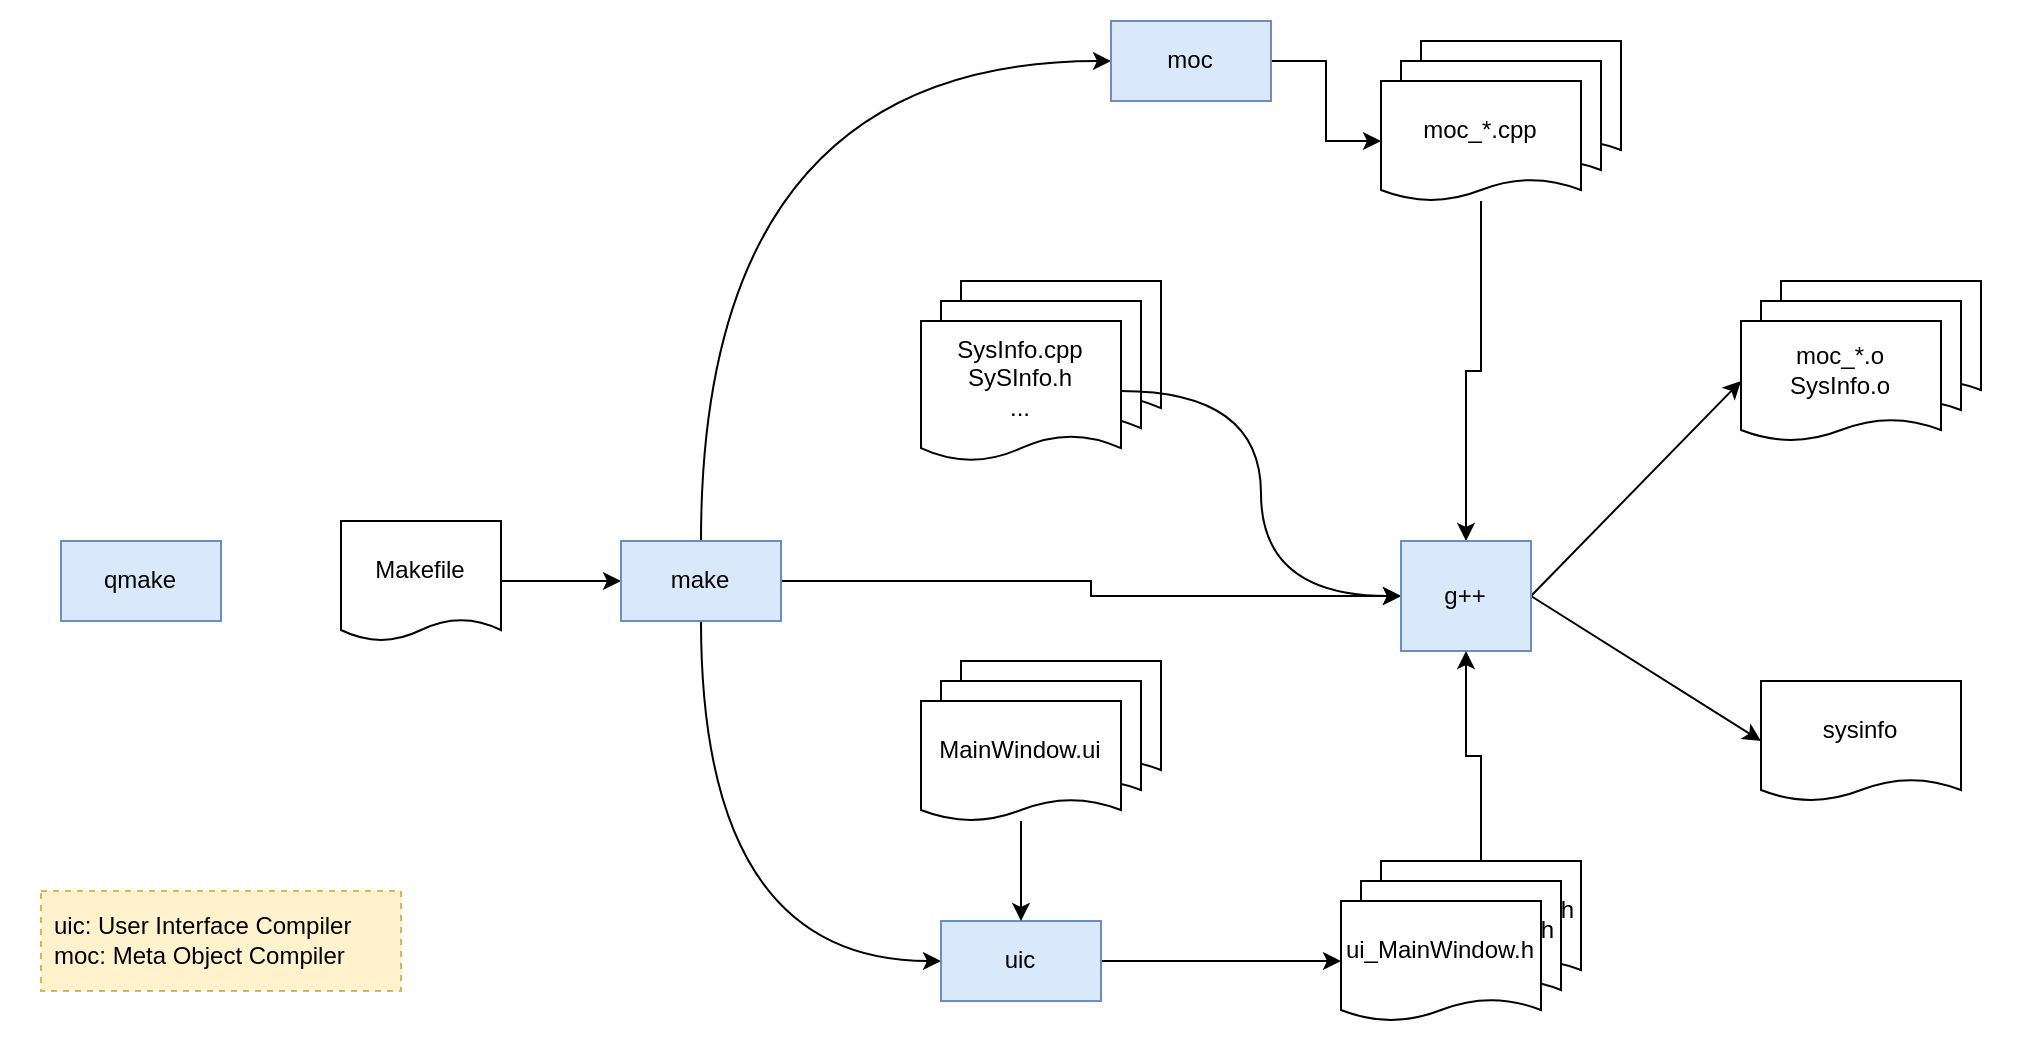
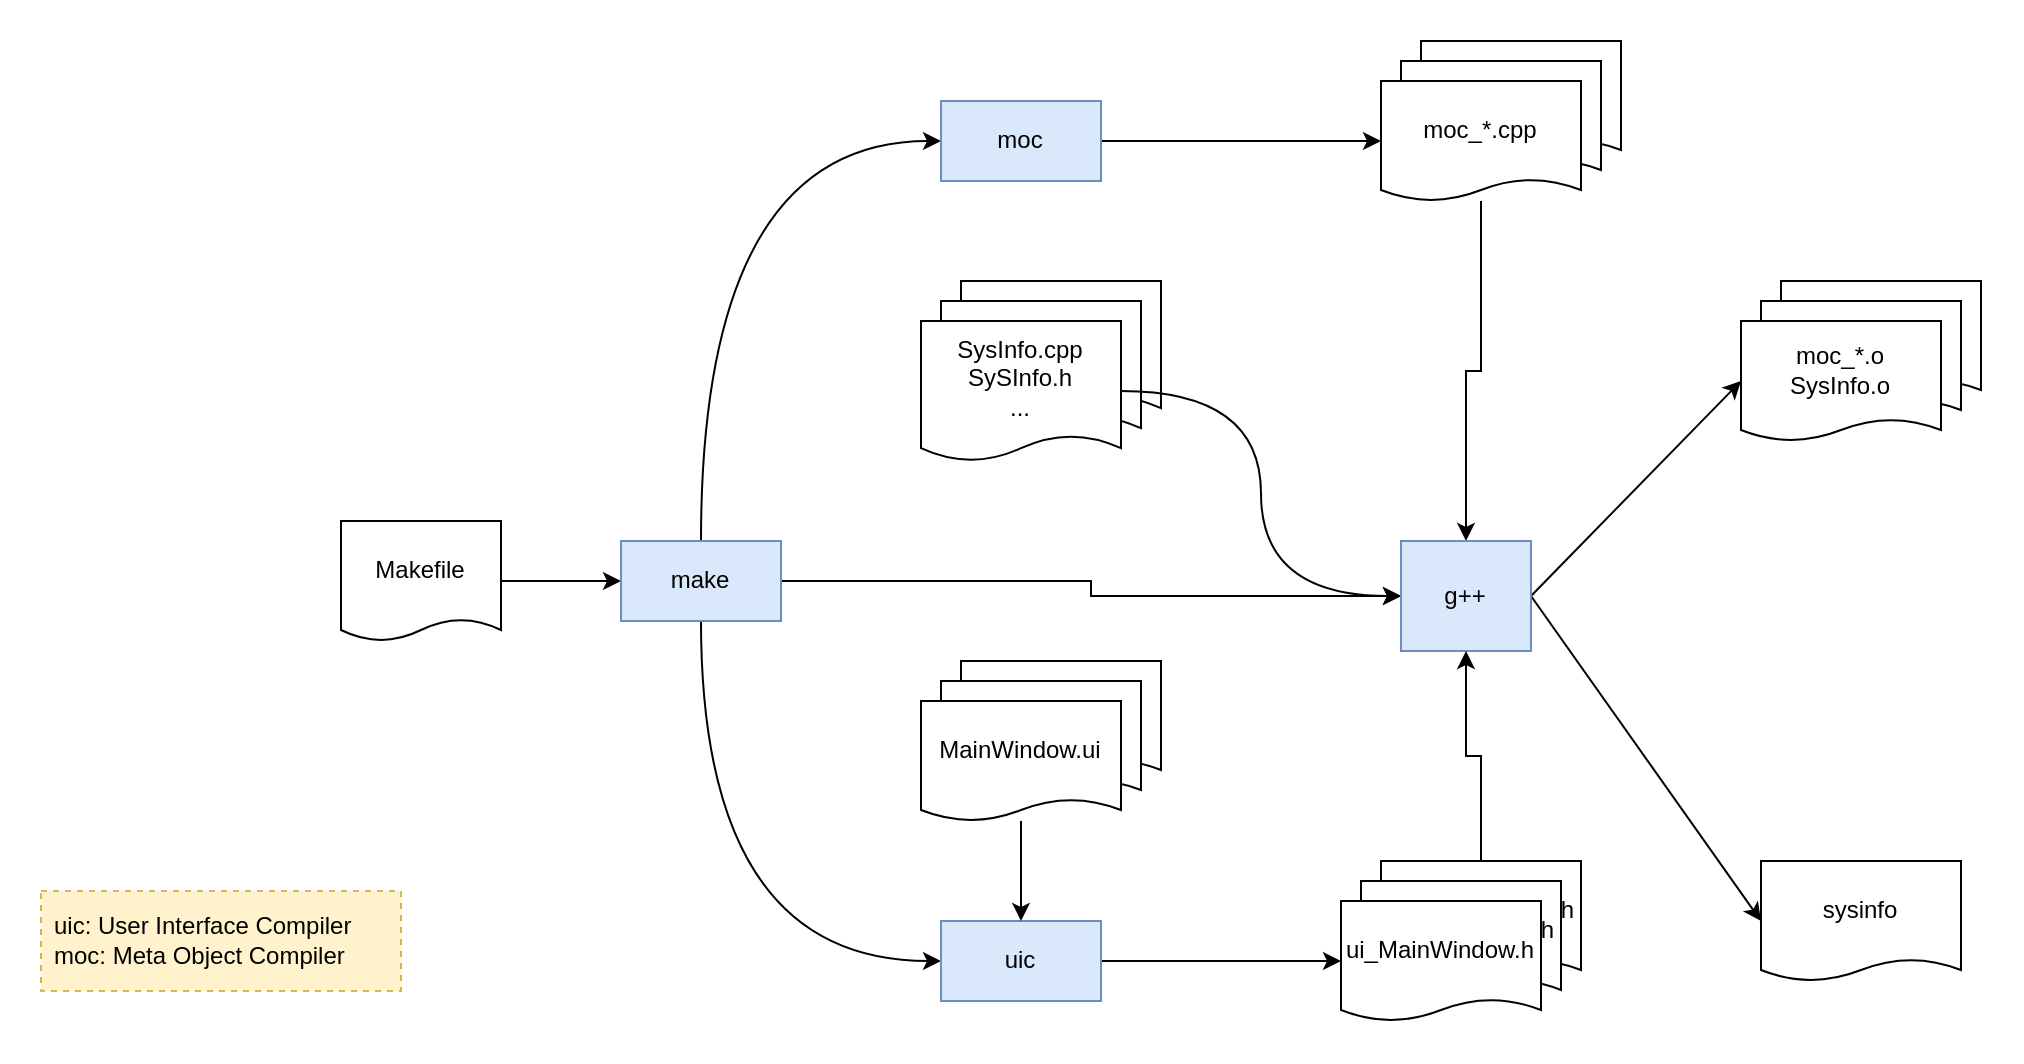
node "moc": moved (1191, 61) -> (1021, 141)
node "qmake": removed
node "sysinfo": moved (1861, 741) -> (1861, 921)
